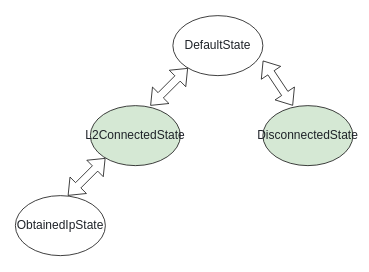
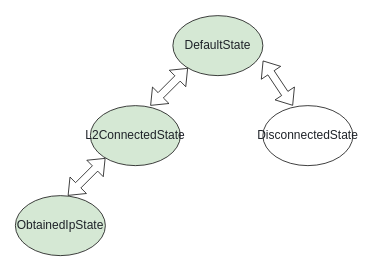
node "DefaultState": fillcolor #ffffff -> #d5e8d4
node "DisconnectedState": fillcolor #d5e8d4 -> #ffffff
node "ObtainedIpState": fillcolor #ffffff -> #d5e8d4
